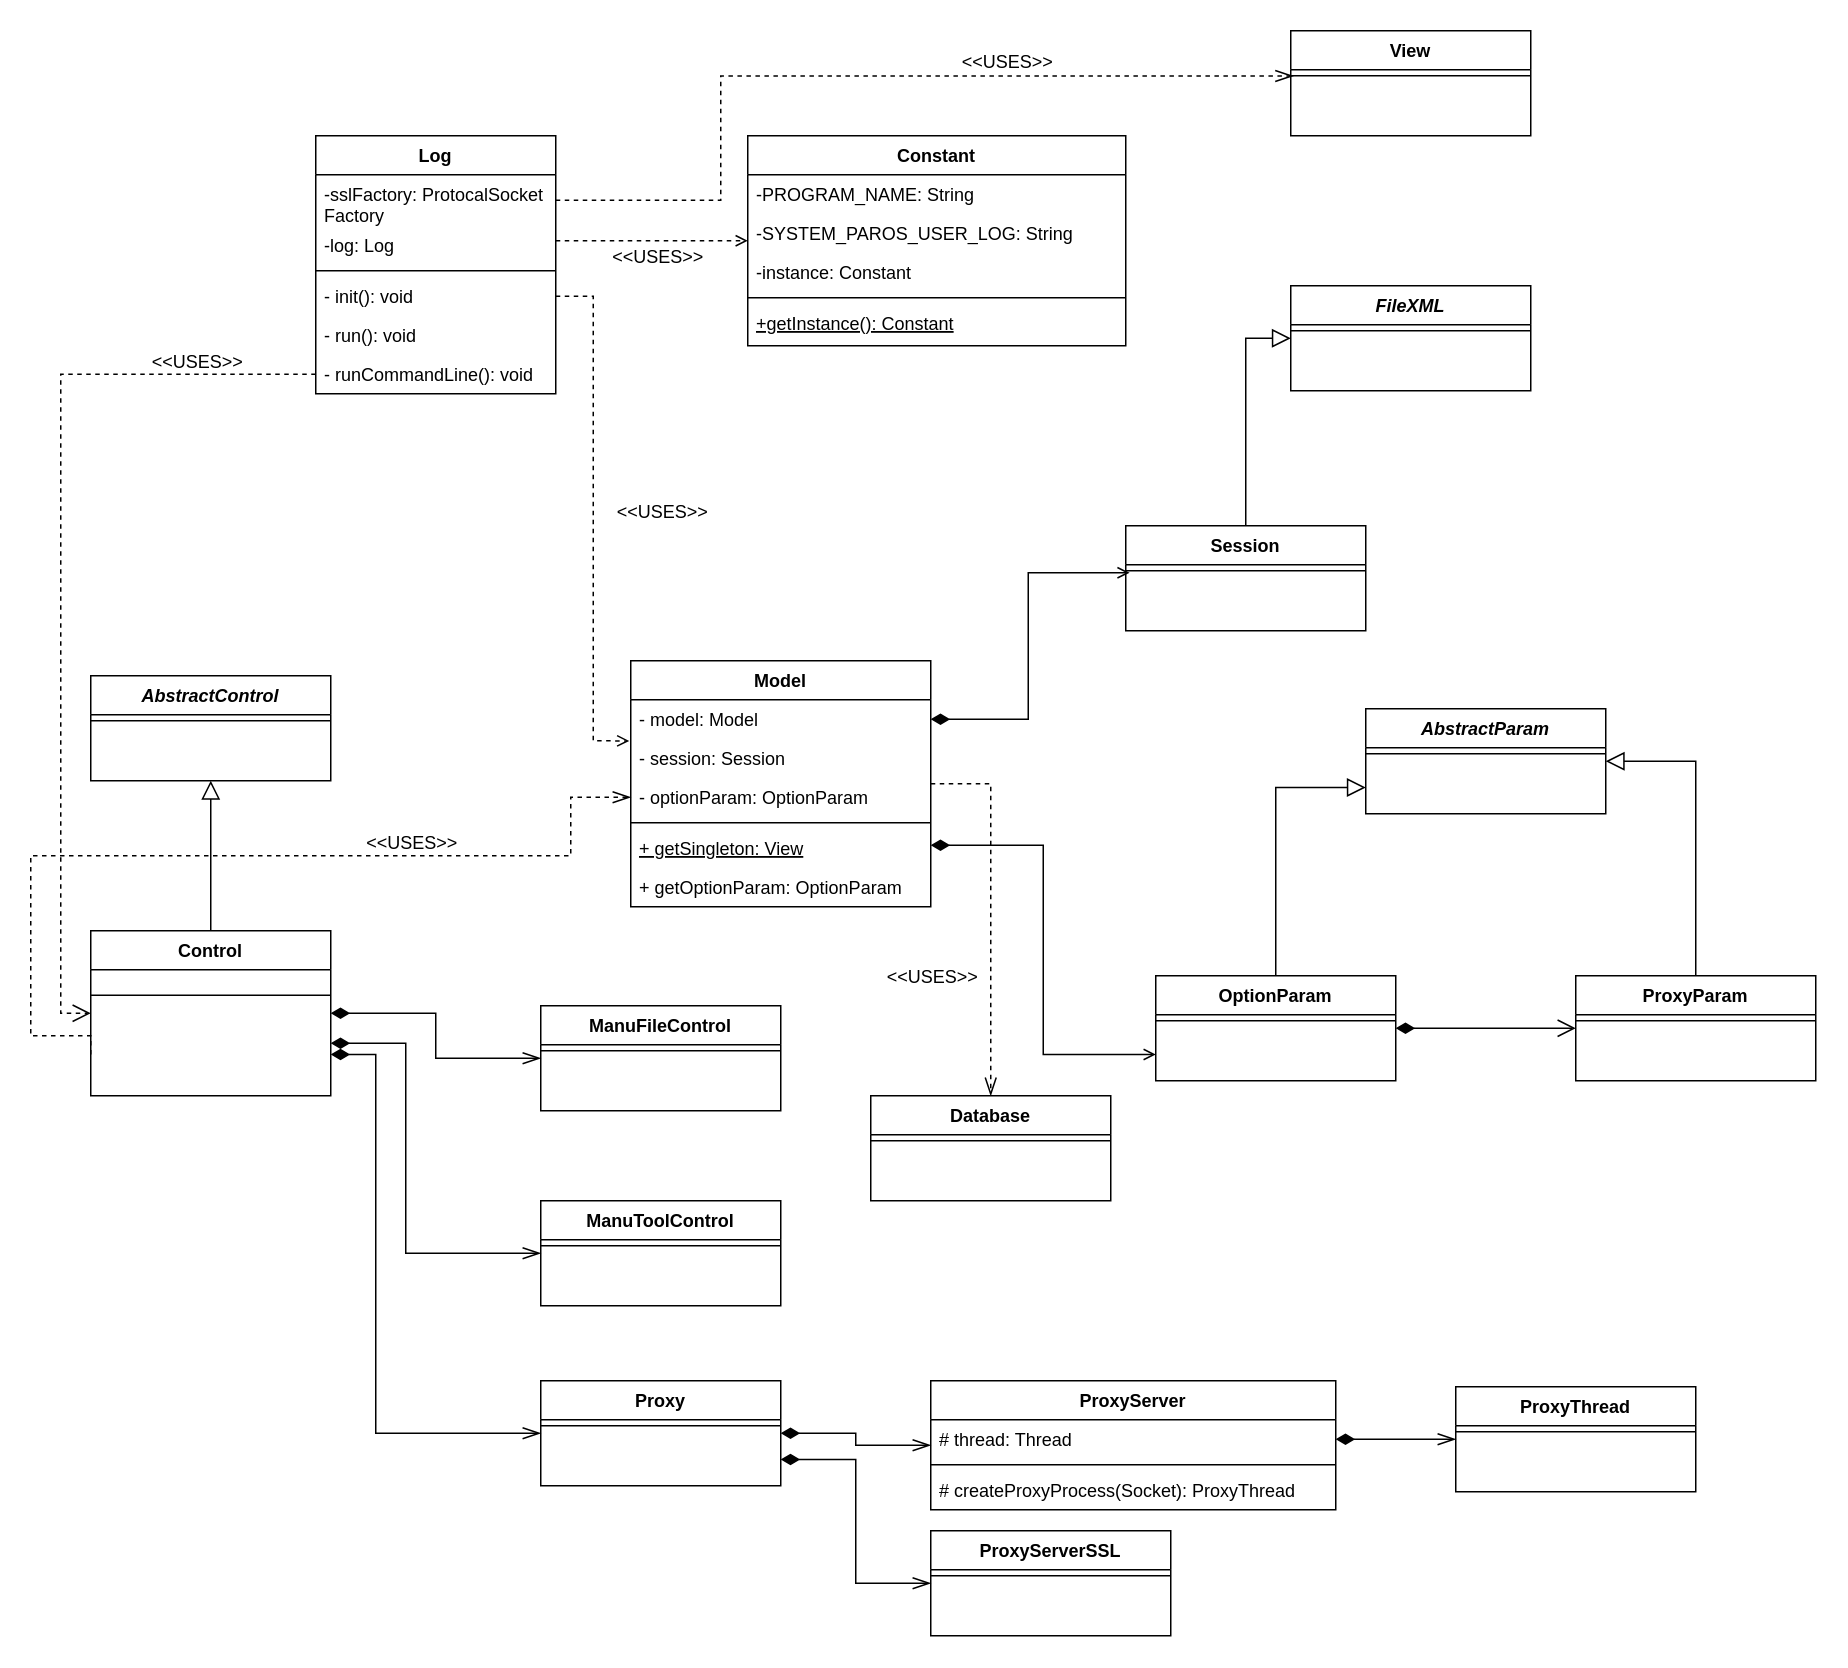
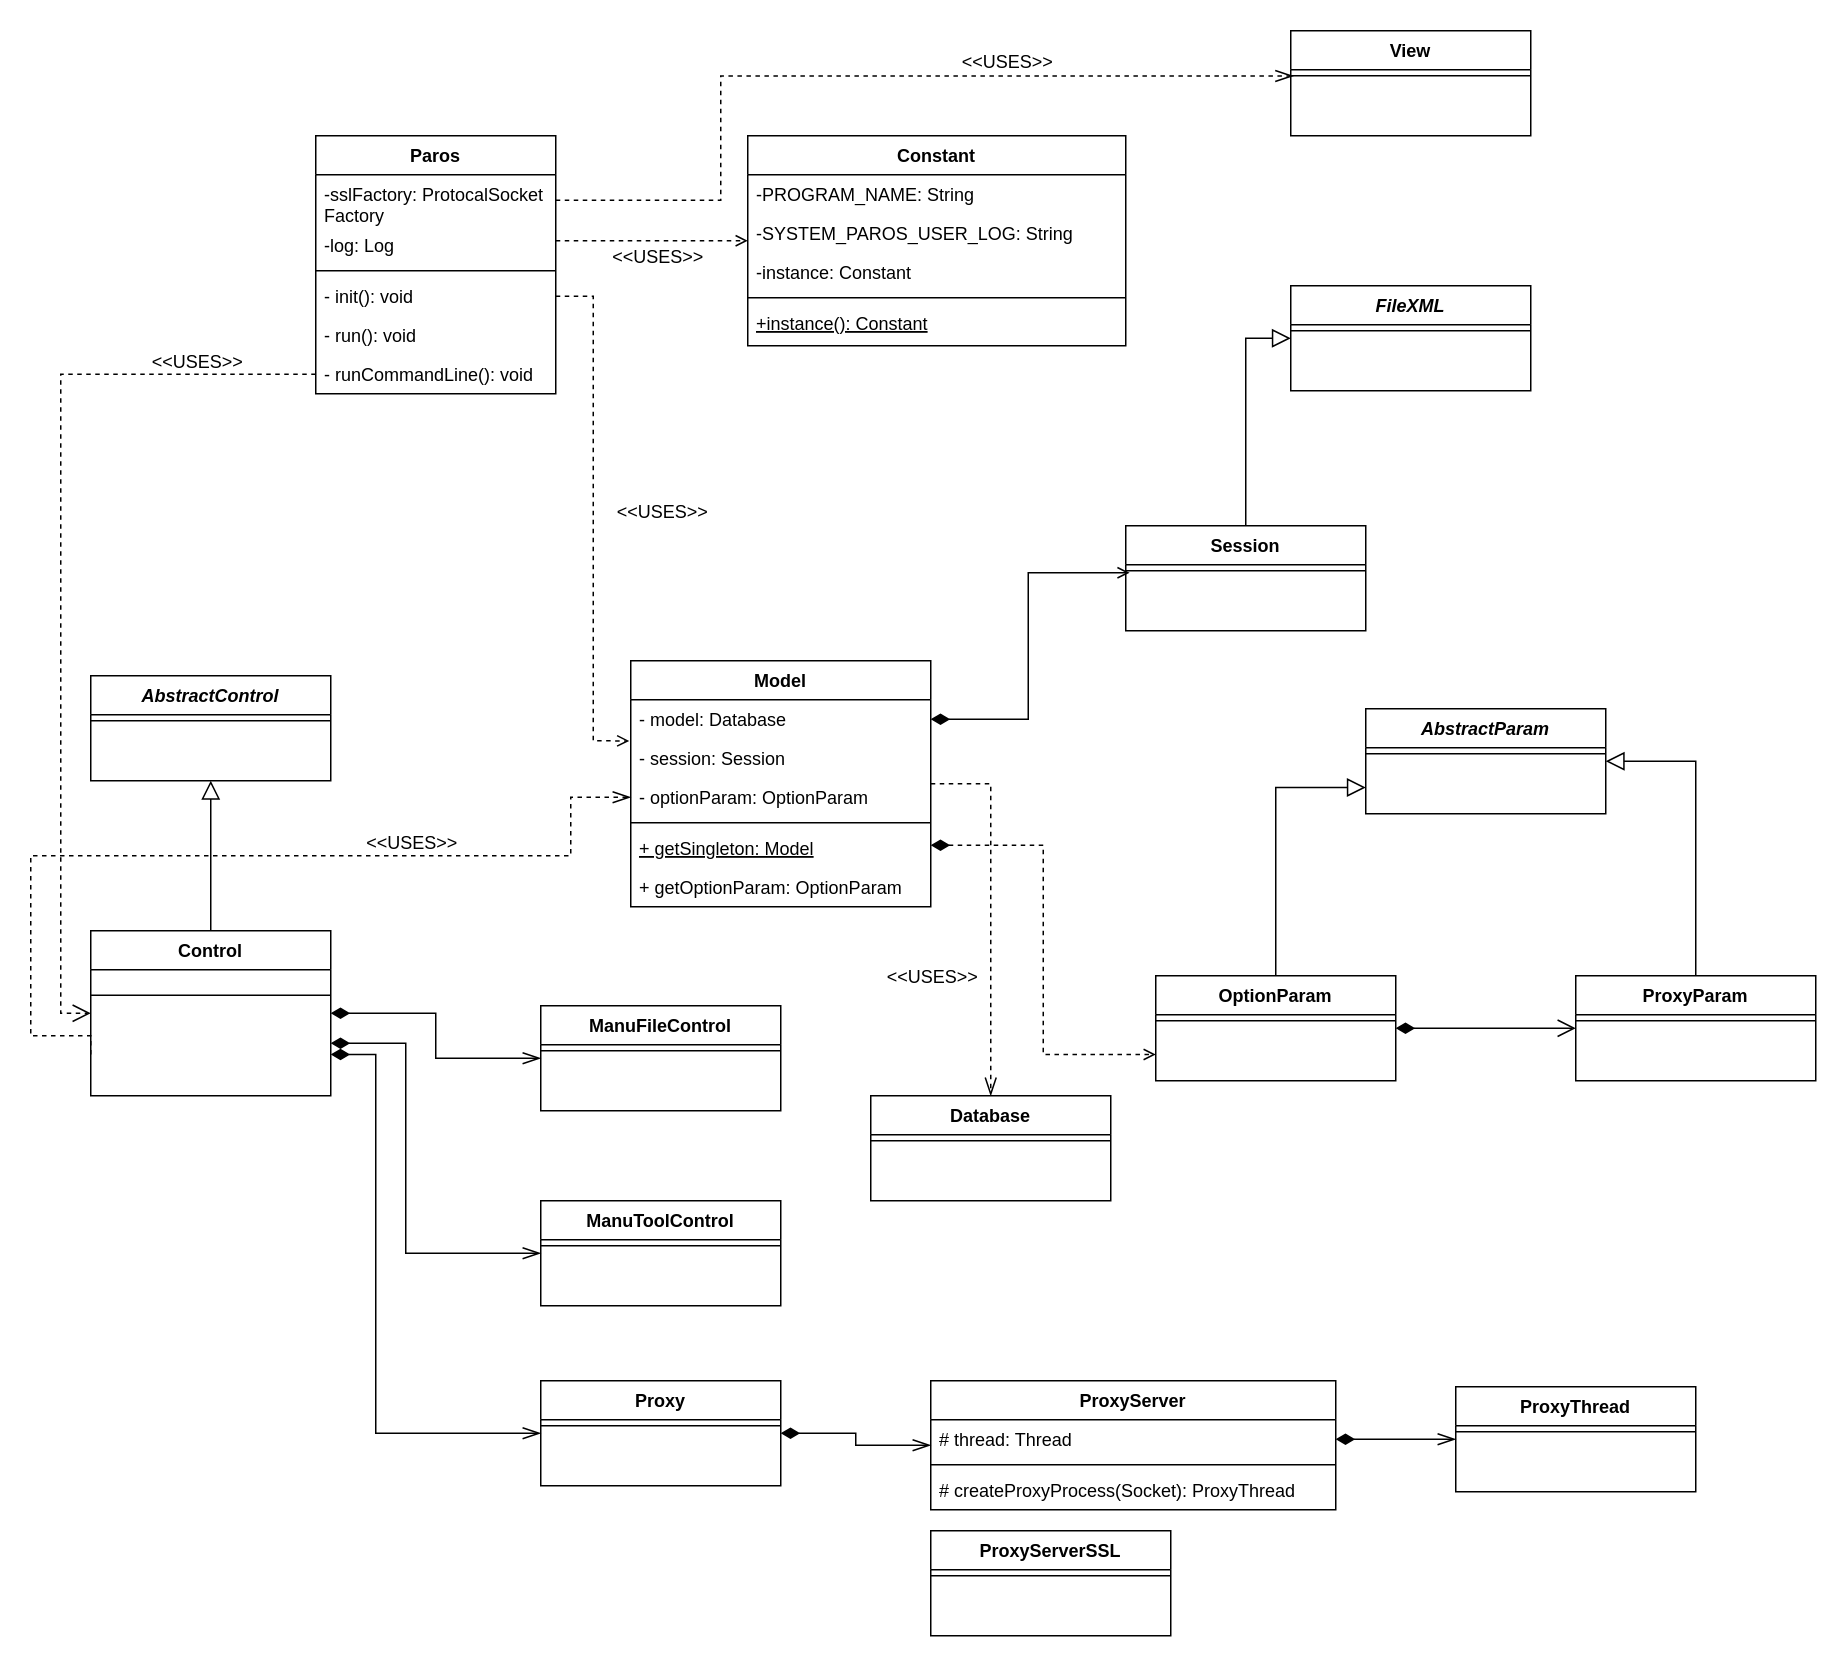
node "Log": label "Log" -> "Paros"
node "+getInstance(): Constant": label "+getInstance(): Constant" -> "+instance(): Constant"
node "- model: Model": label "- model: Model" -> "- model: Database"
node "+ getSingleton: View": label "+ getSingleton: View" -> "+ getSingleton: Model"
edge "Model" -- "OptionParam": style solid -> dashed
edge "Proxy" -- "ProxyServerSSL": removed
